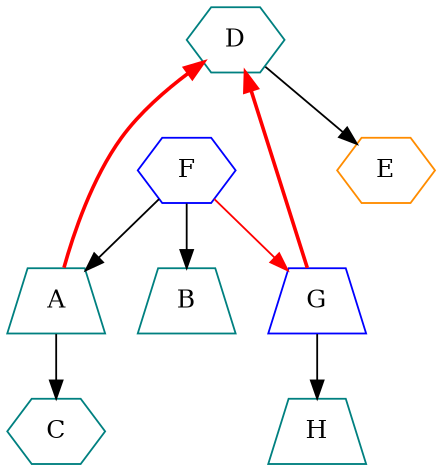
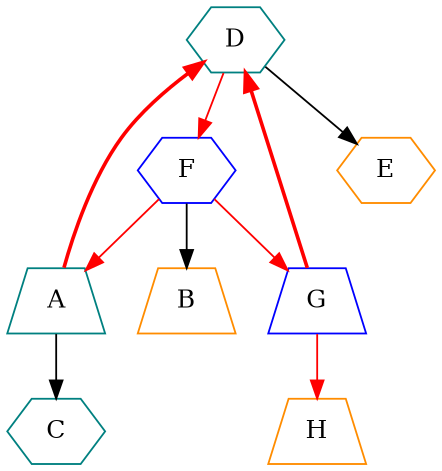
edge "D" -> "F": added
edge "F" -> "A": color black -> red
node "B": color teal -> darkorange
edge "G" -> "H": color black -> red
node "H": color teal -> darkorange
